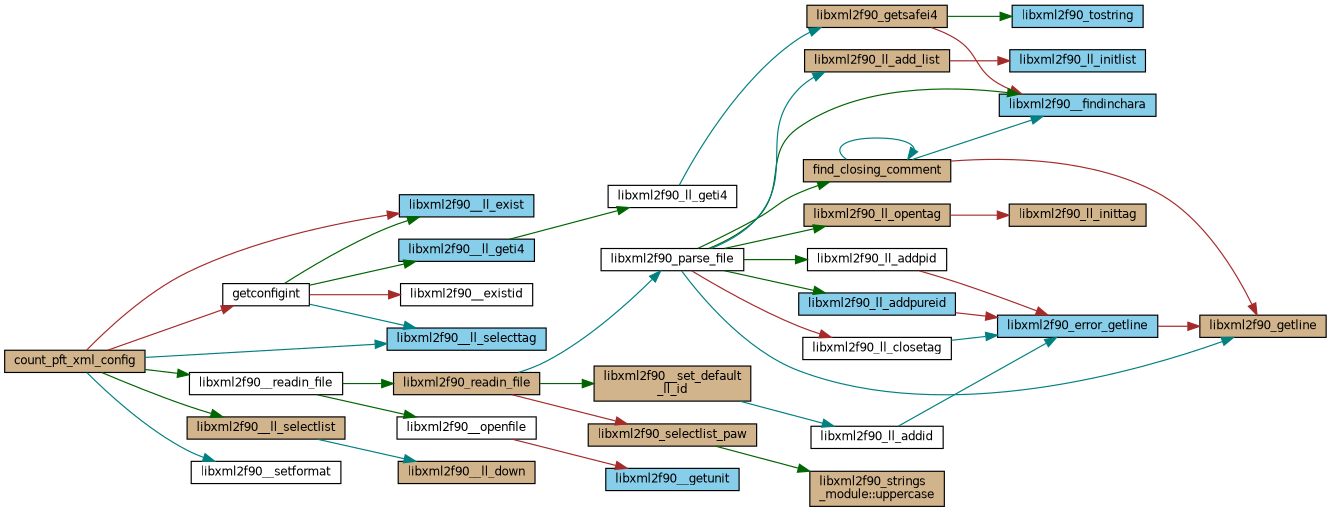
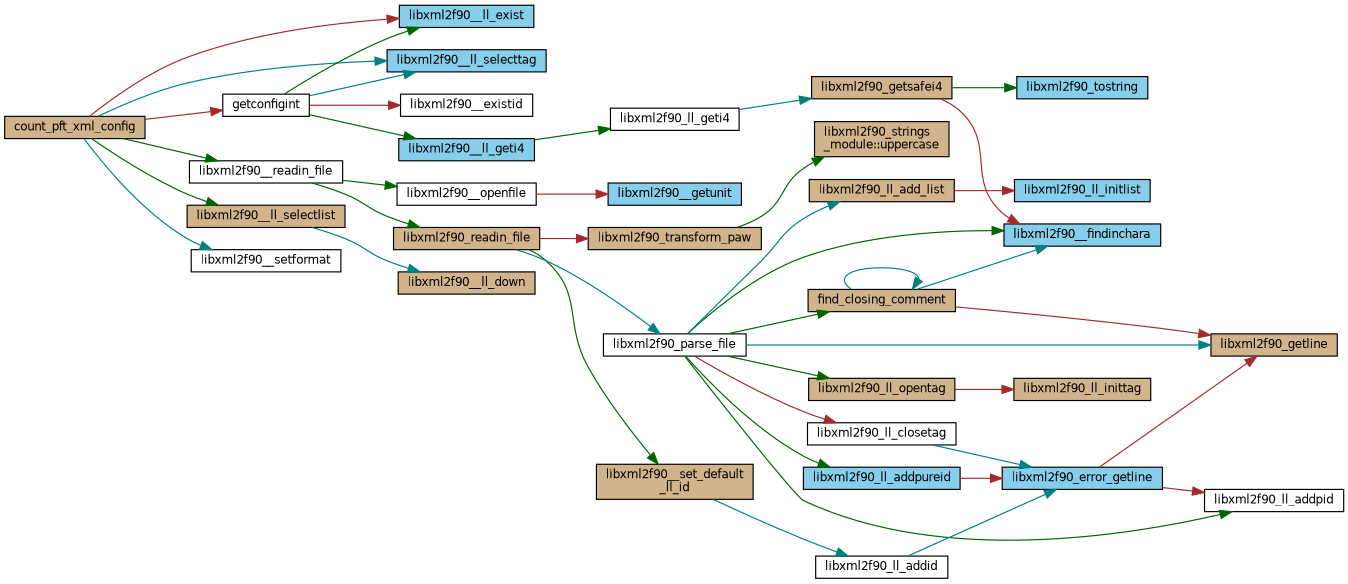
edge "libxml2f90_ll_addpid" -> "libxml2f90_error_getline": reversed
node "libxml2f90_selectlist_paw": label "libxml2f90_selectlist_paw" -> "libxml2f90_transform_paw"
